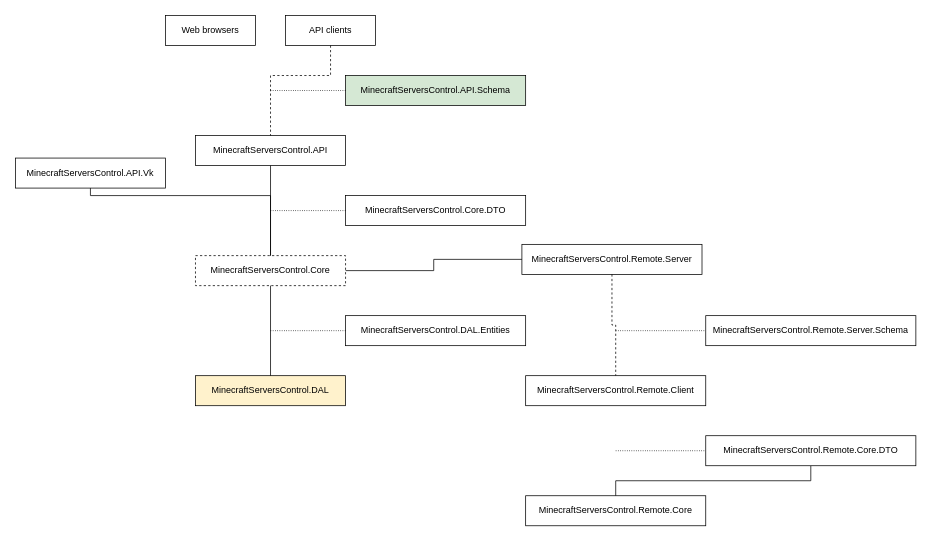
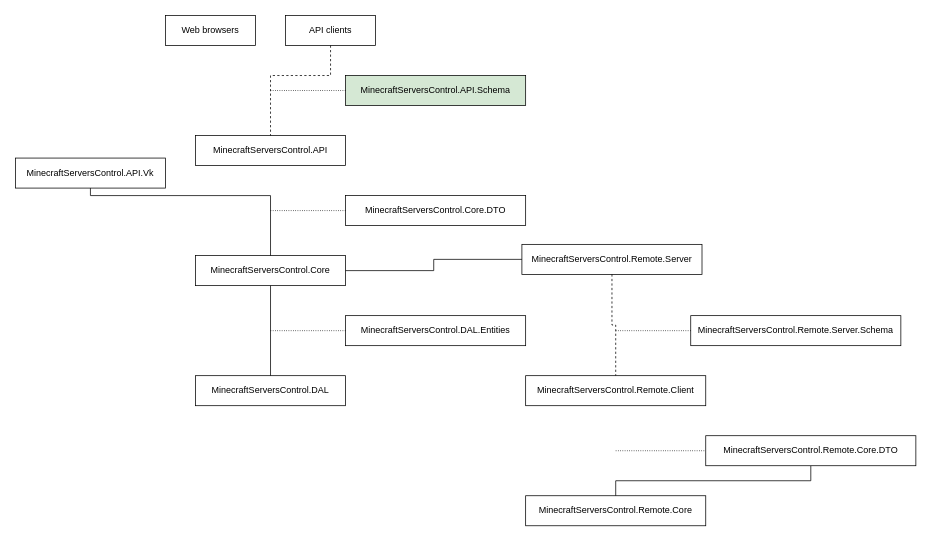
edge "MinecraftServersControl.API" -- "MinecraftServersControl.Core": removed
node "MinecraftServersControl.Core": style dashed -> solid
node "MinecraftServersControl.Remote.Server.Schema": moved (810, 330) -> (795, 330)
node "MinecraftServersControl.DAL": fillcolor #fff2cc -> #ffffff
